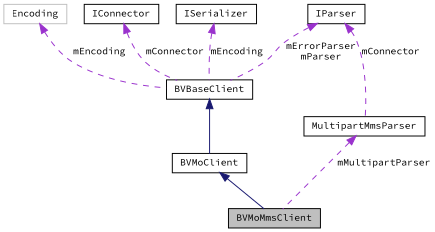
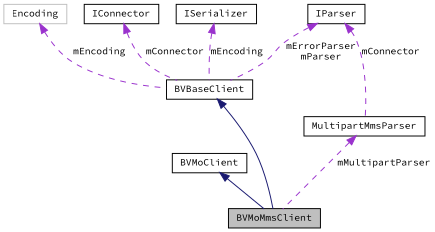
edge "BVMoClient" -> "BVBaseClient": now "BVMoMmsClient" -> "BVBaseClient"
